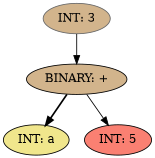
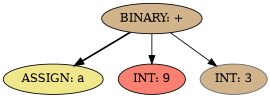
edge "INT: 3" -> "BINARY: +": reversed
node "INT: a": label "INT: a" -> "ASSIGN: a"
node "INT: 5": label "INT: 5" -> "INT: 9"
